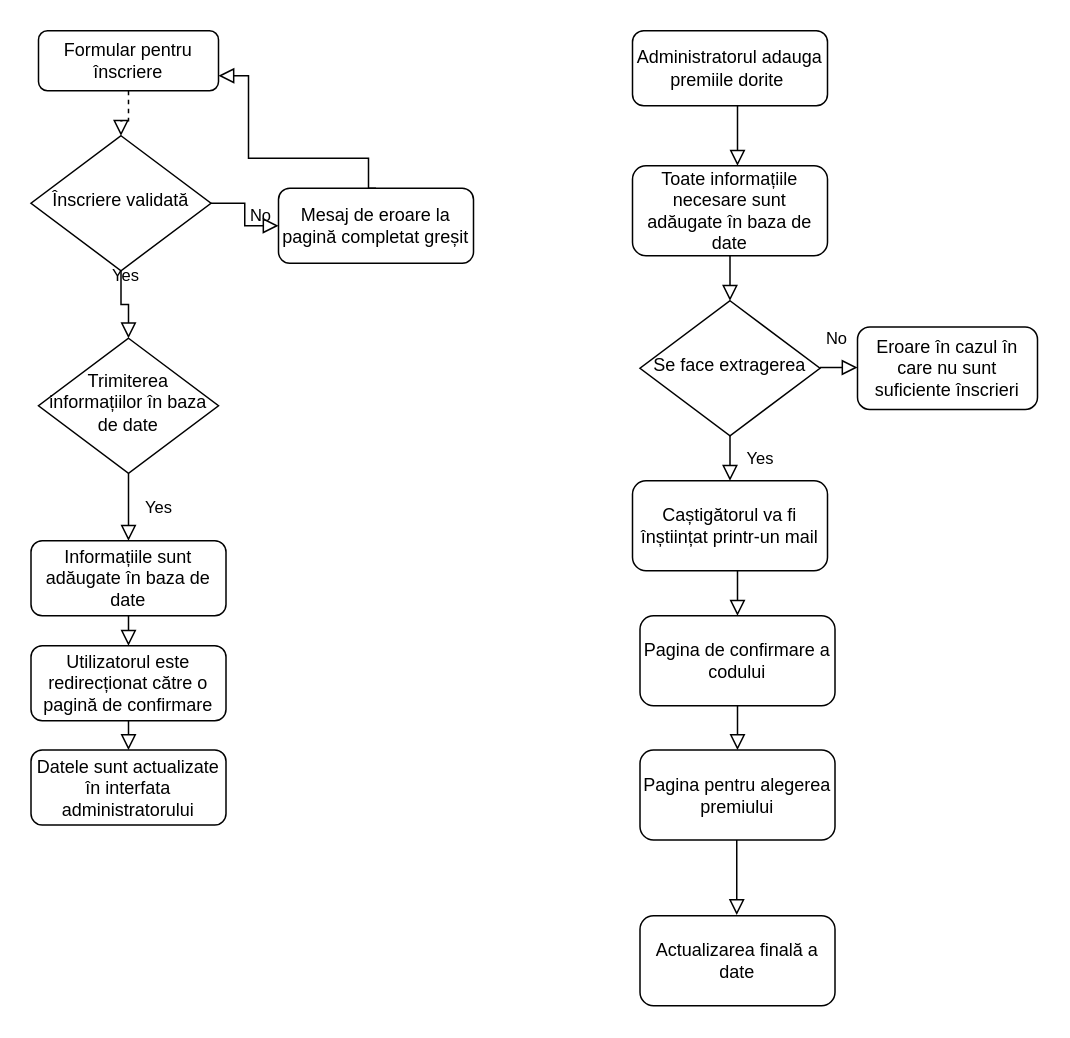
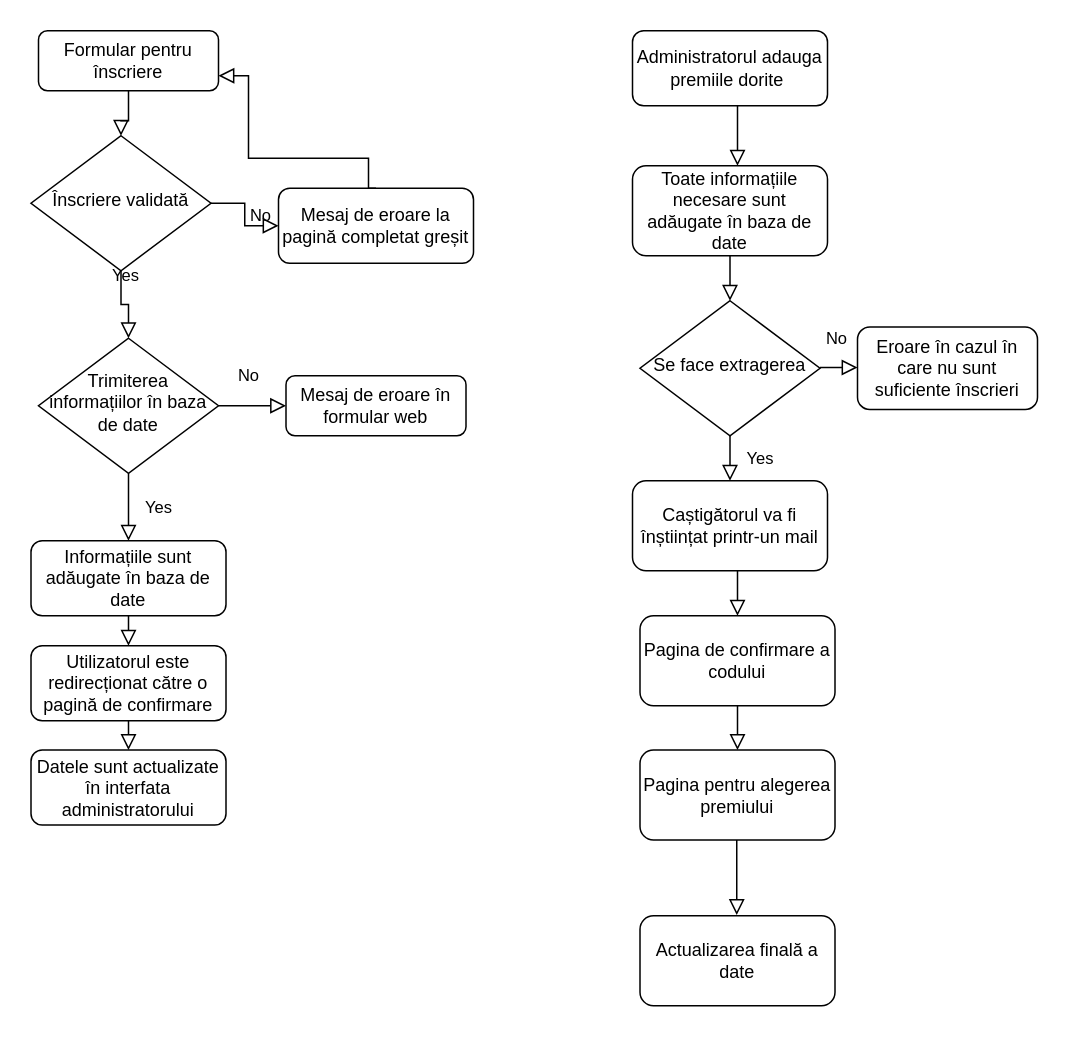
edge "Formular pentru înscriere" -> "Înscriere validată": style dashed -> solid
edge "Trimiterea informațiilor în baza de date" -> "Mesaj de eroare în formular web": added, label "No"
node "Mesaj de eroare în formular web": added
